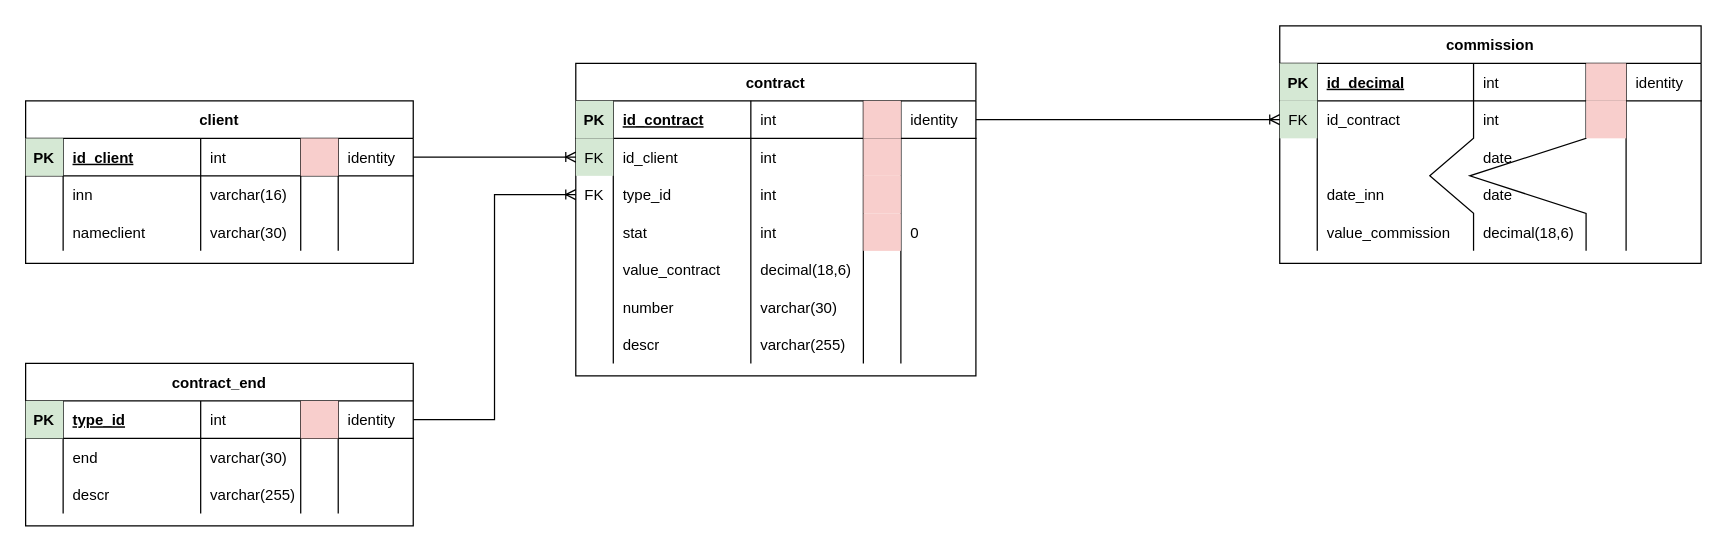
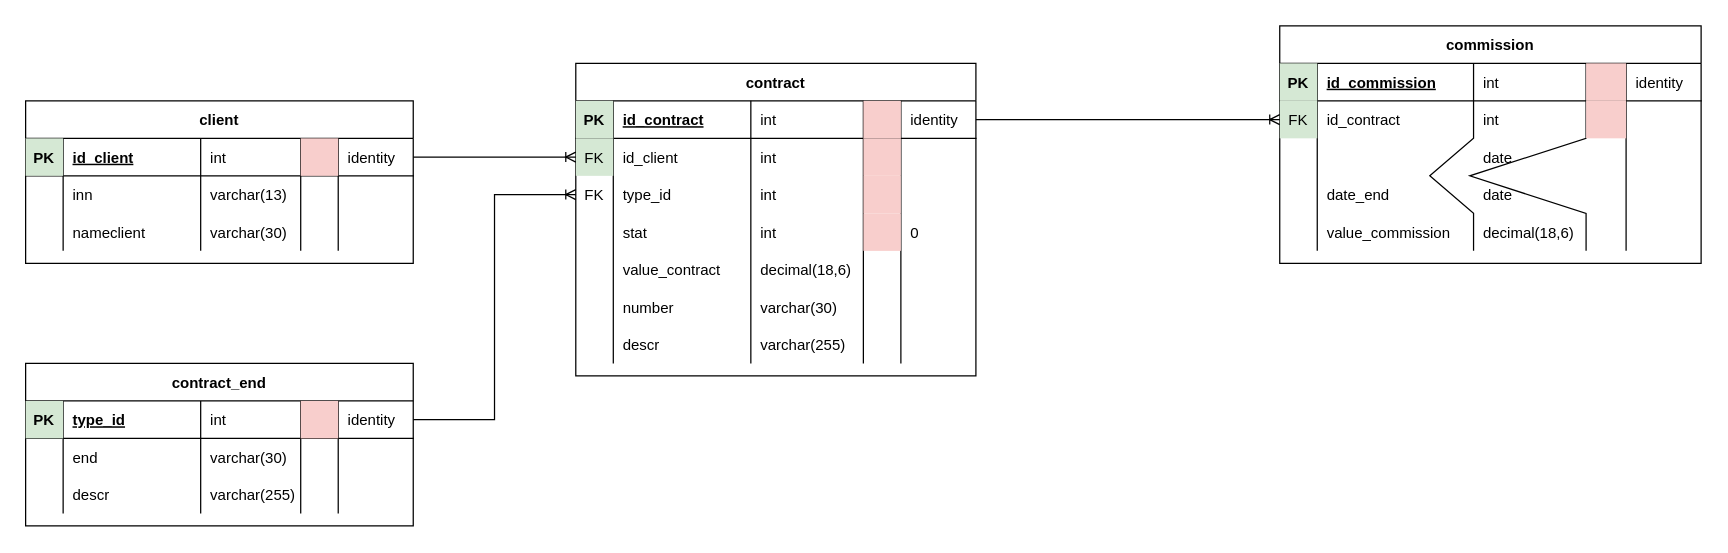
node "id_decimal": label "id_decimal" -> "id_commission"
node "varchar(16)": label "varchar(16)" -> "varchar(13)"
node "date_inn": label "date_inn" -> "date_end"
